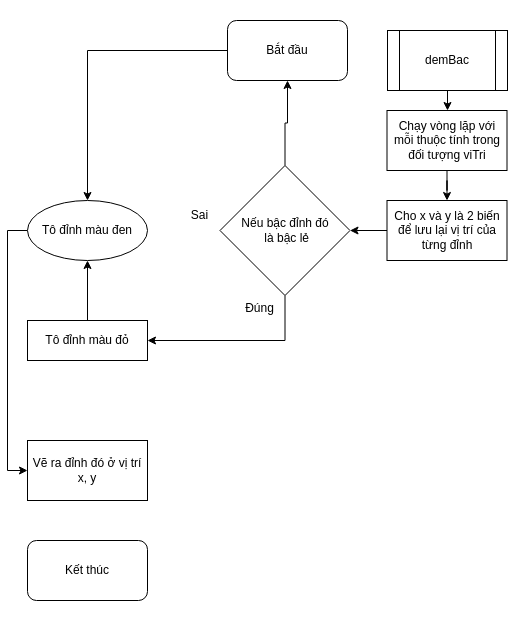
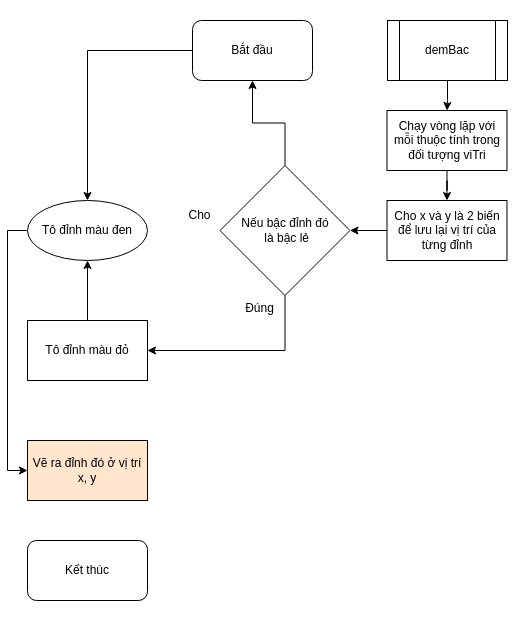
node "Bắt đầu": moved (288, 51) -> (253, 51)
node "demBac": moved (448, 61) -> (448, 51)
node "Sai": label "Sai" -> "Cho"
node "Tô đỉnh màu đỏ": size 120x40 -> 120x60
node "Vẽ ra đỉnh đó ở vị trí x, y": fillcolor #ffffff -> #ffe6cc
